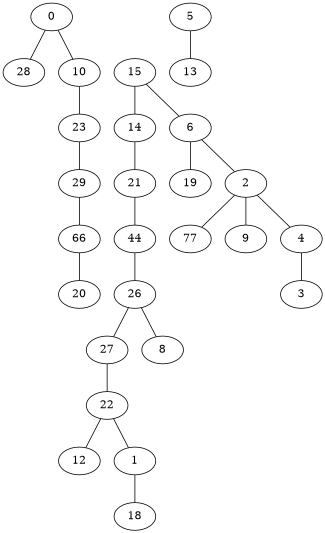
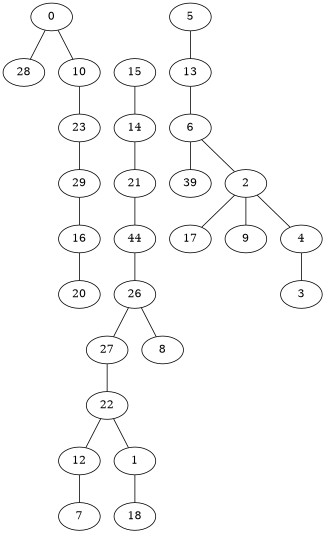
edge "15" -- "6": now "13" -- "6"
node "19": label "19" -> "39"
node "66": label "66" -> "16"
node "77": label "77" -> "17"
node "7": added
